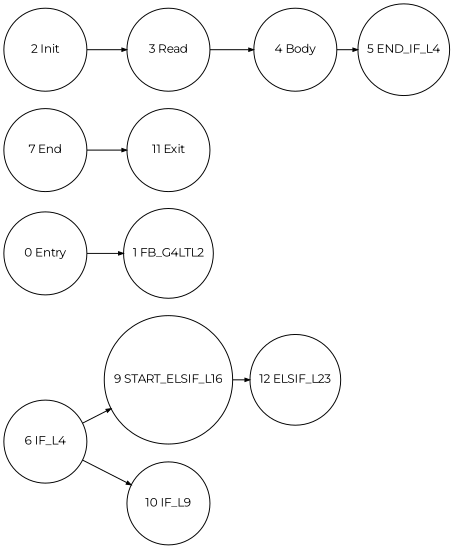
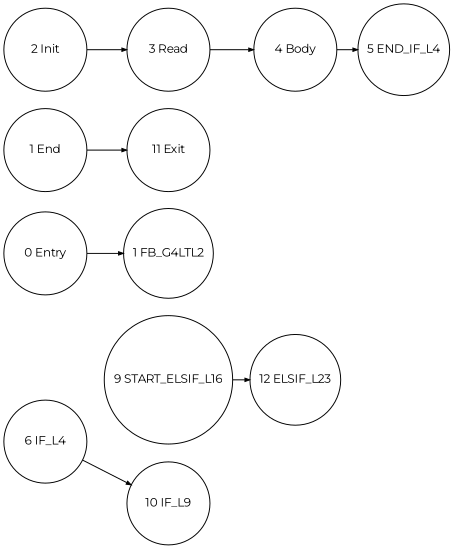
node "7 End": label "7 End" -> "1 End"
edge "6 IF_L4" -> "9 START_ELSIF_L16": removed
